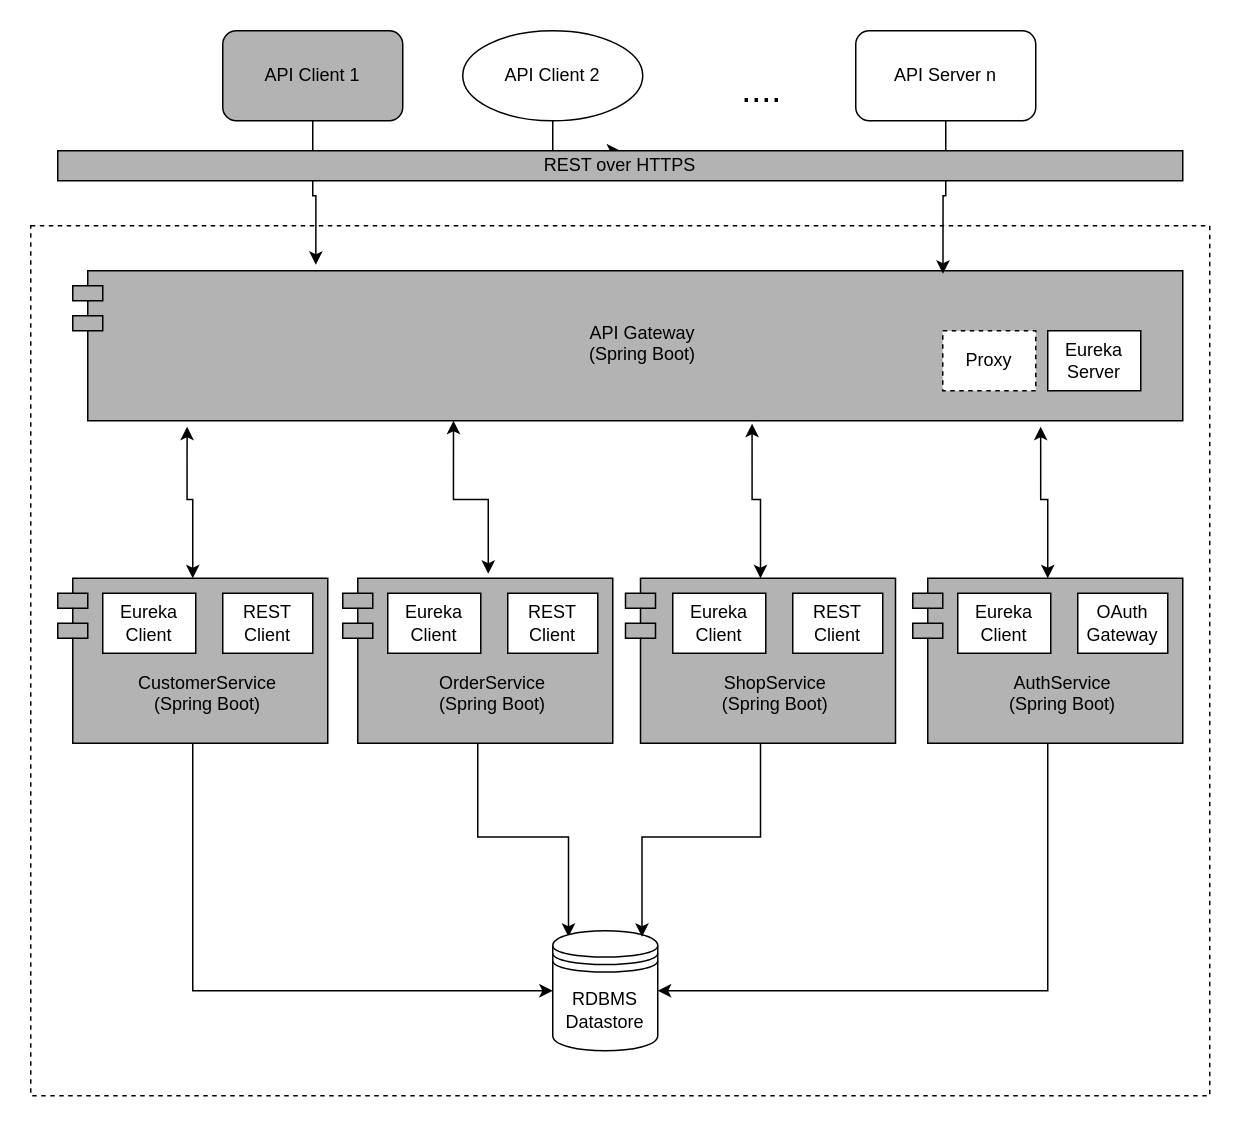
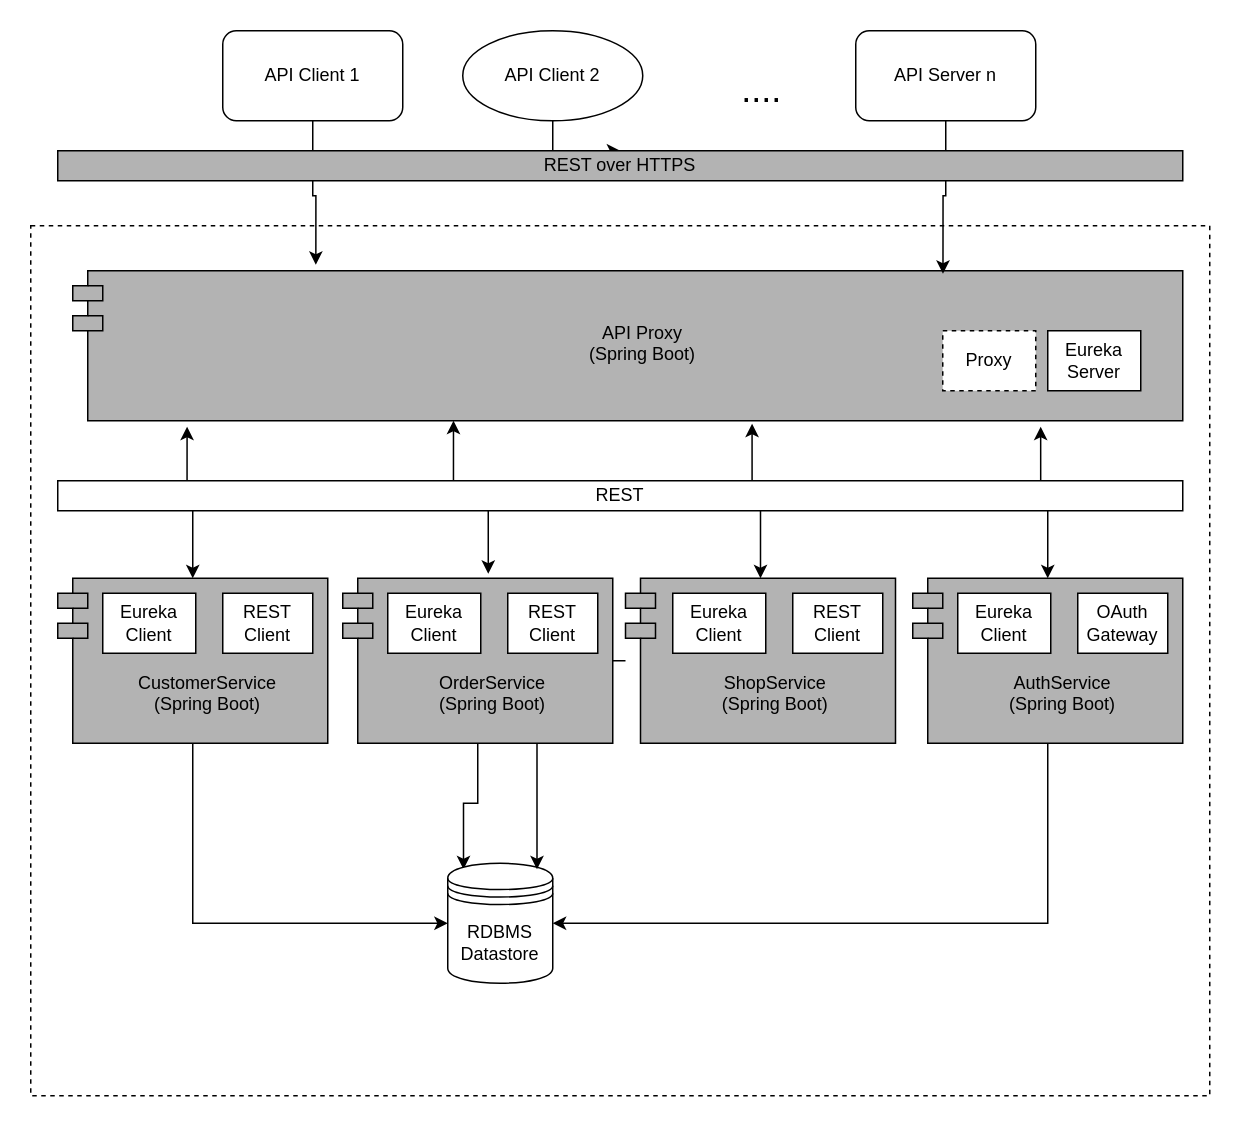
node "API Client 1": fillcolor #b3b3b3 -> #ffffff
node "API Gateway (Spring Boot)": label "API Gateway (Spring Boot)" -> "API Proxy (Spring Boot)"
node "REST": added
node "RDBMS Datastore": moved (605, 991) -> (500, 923)
